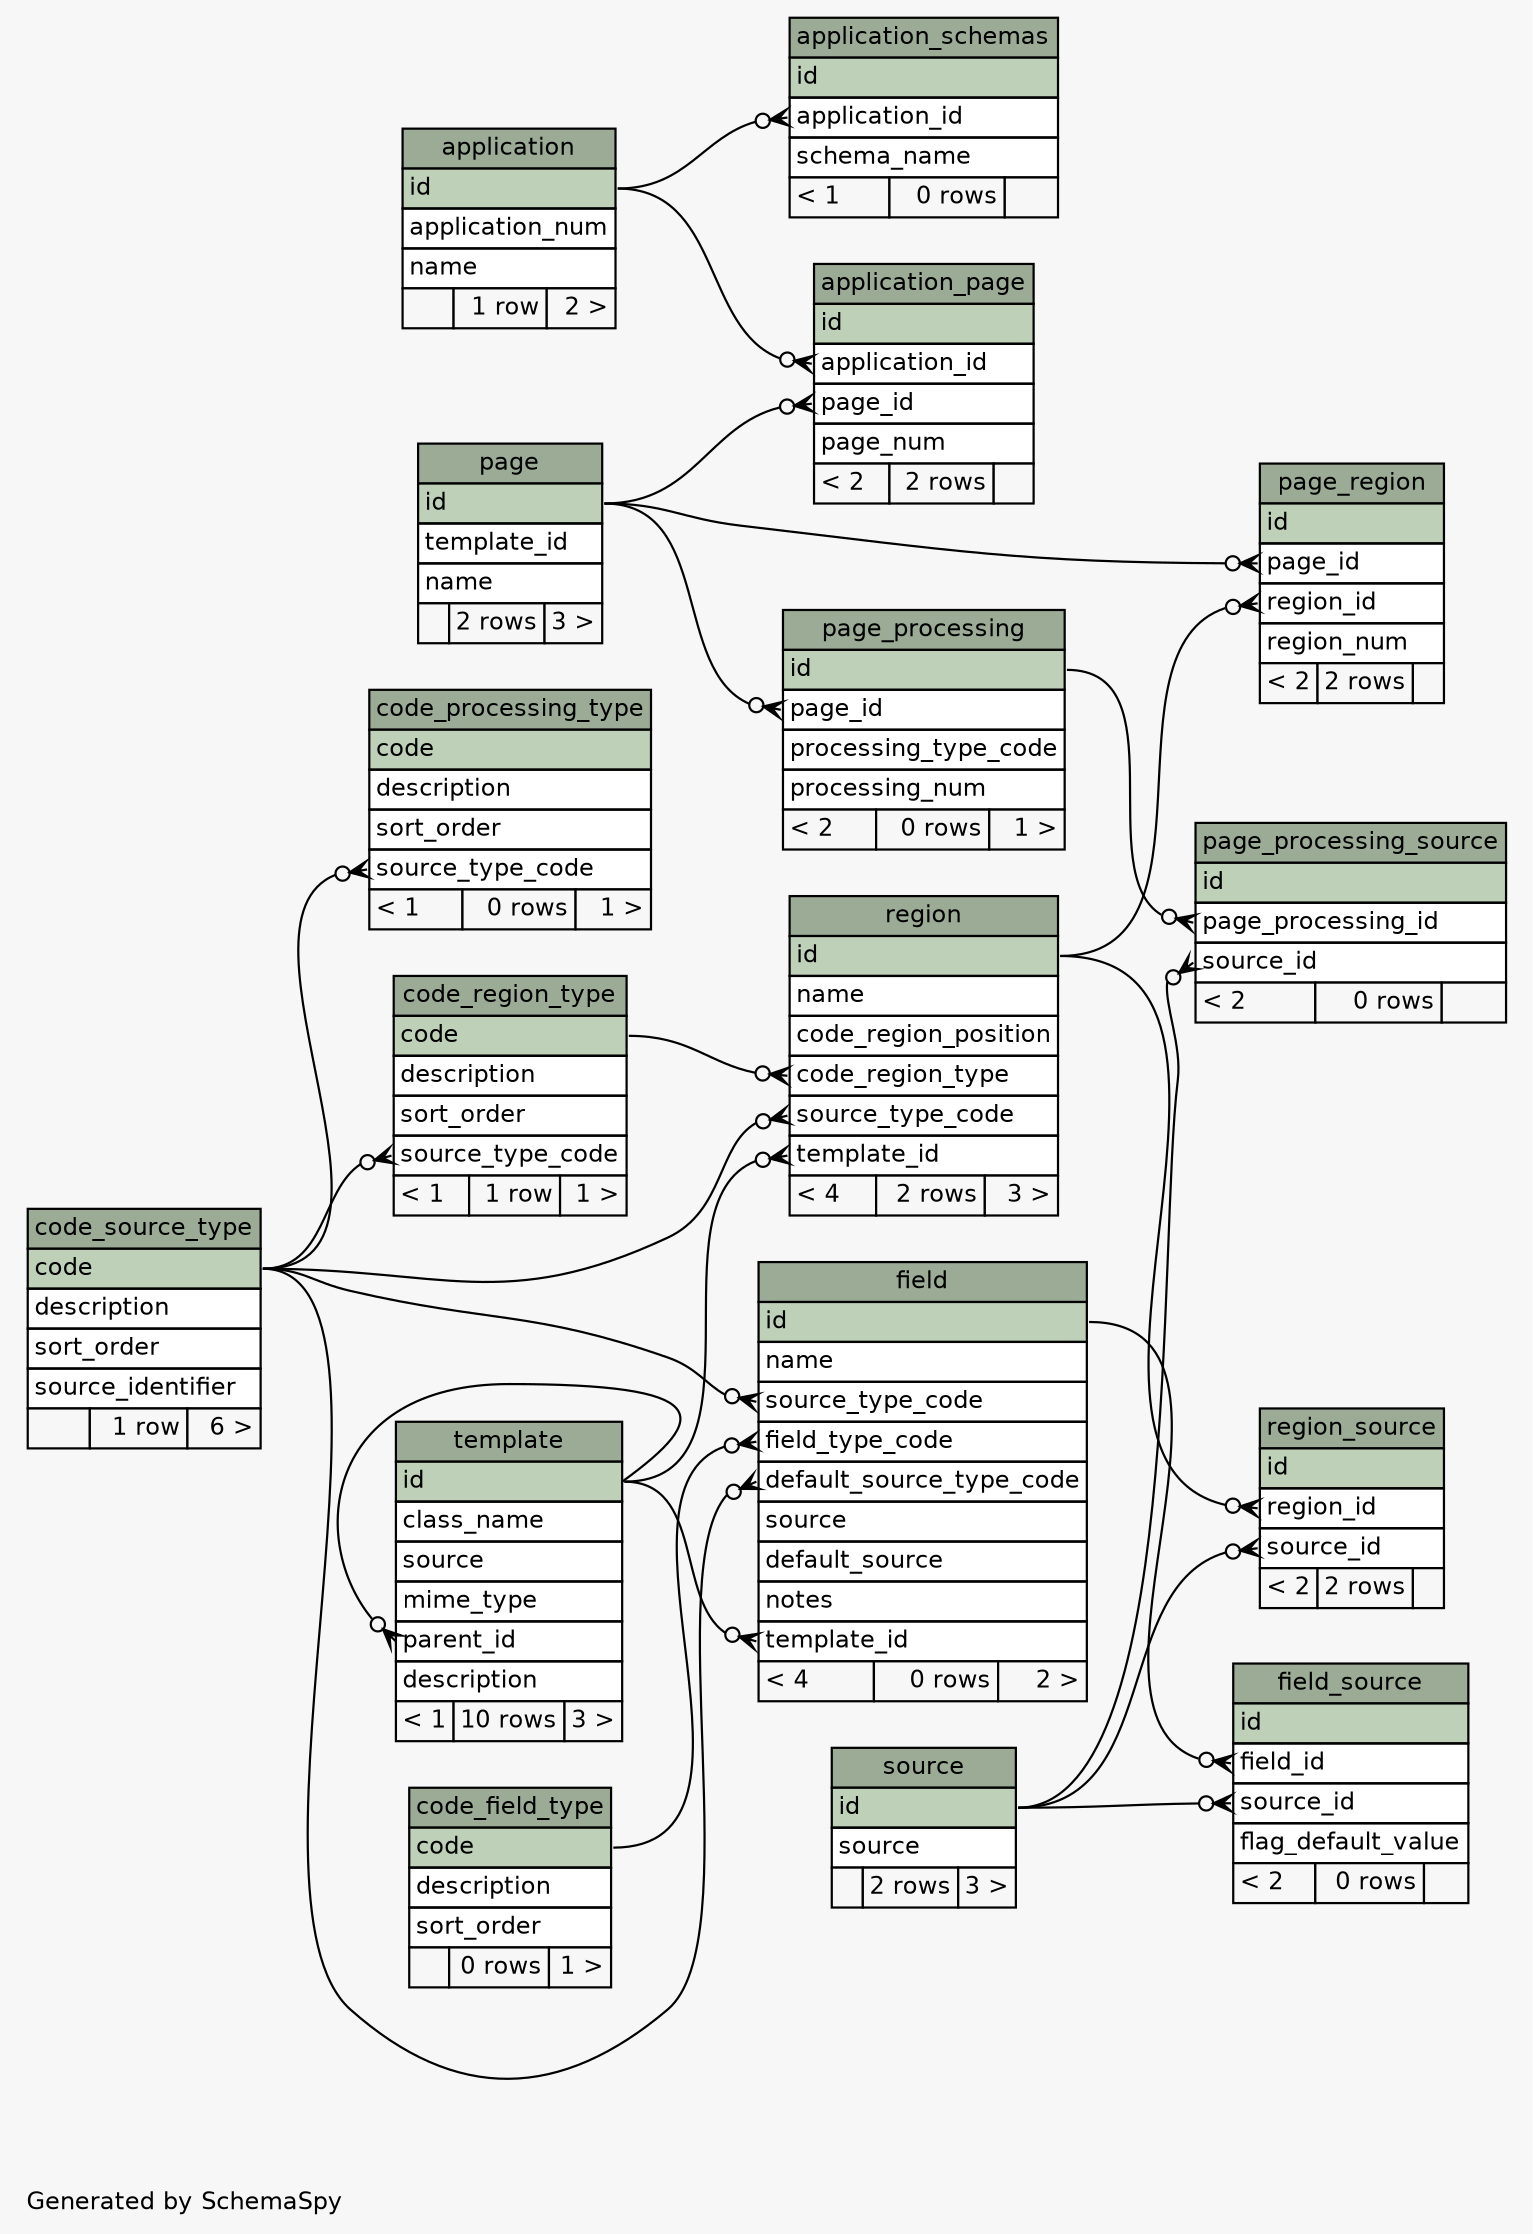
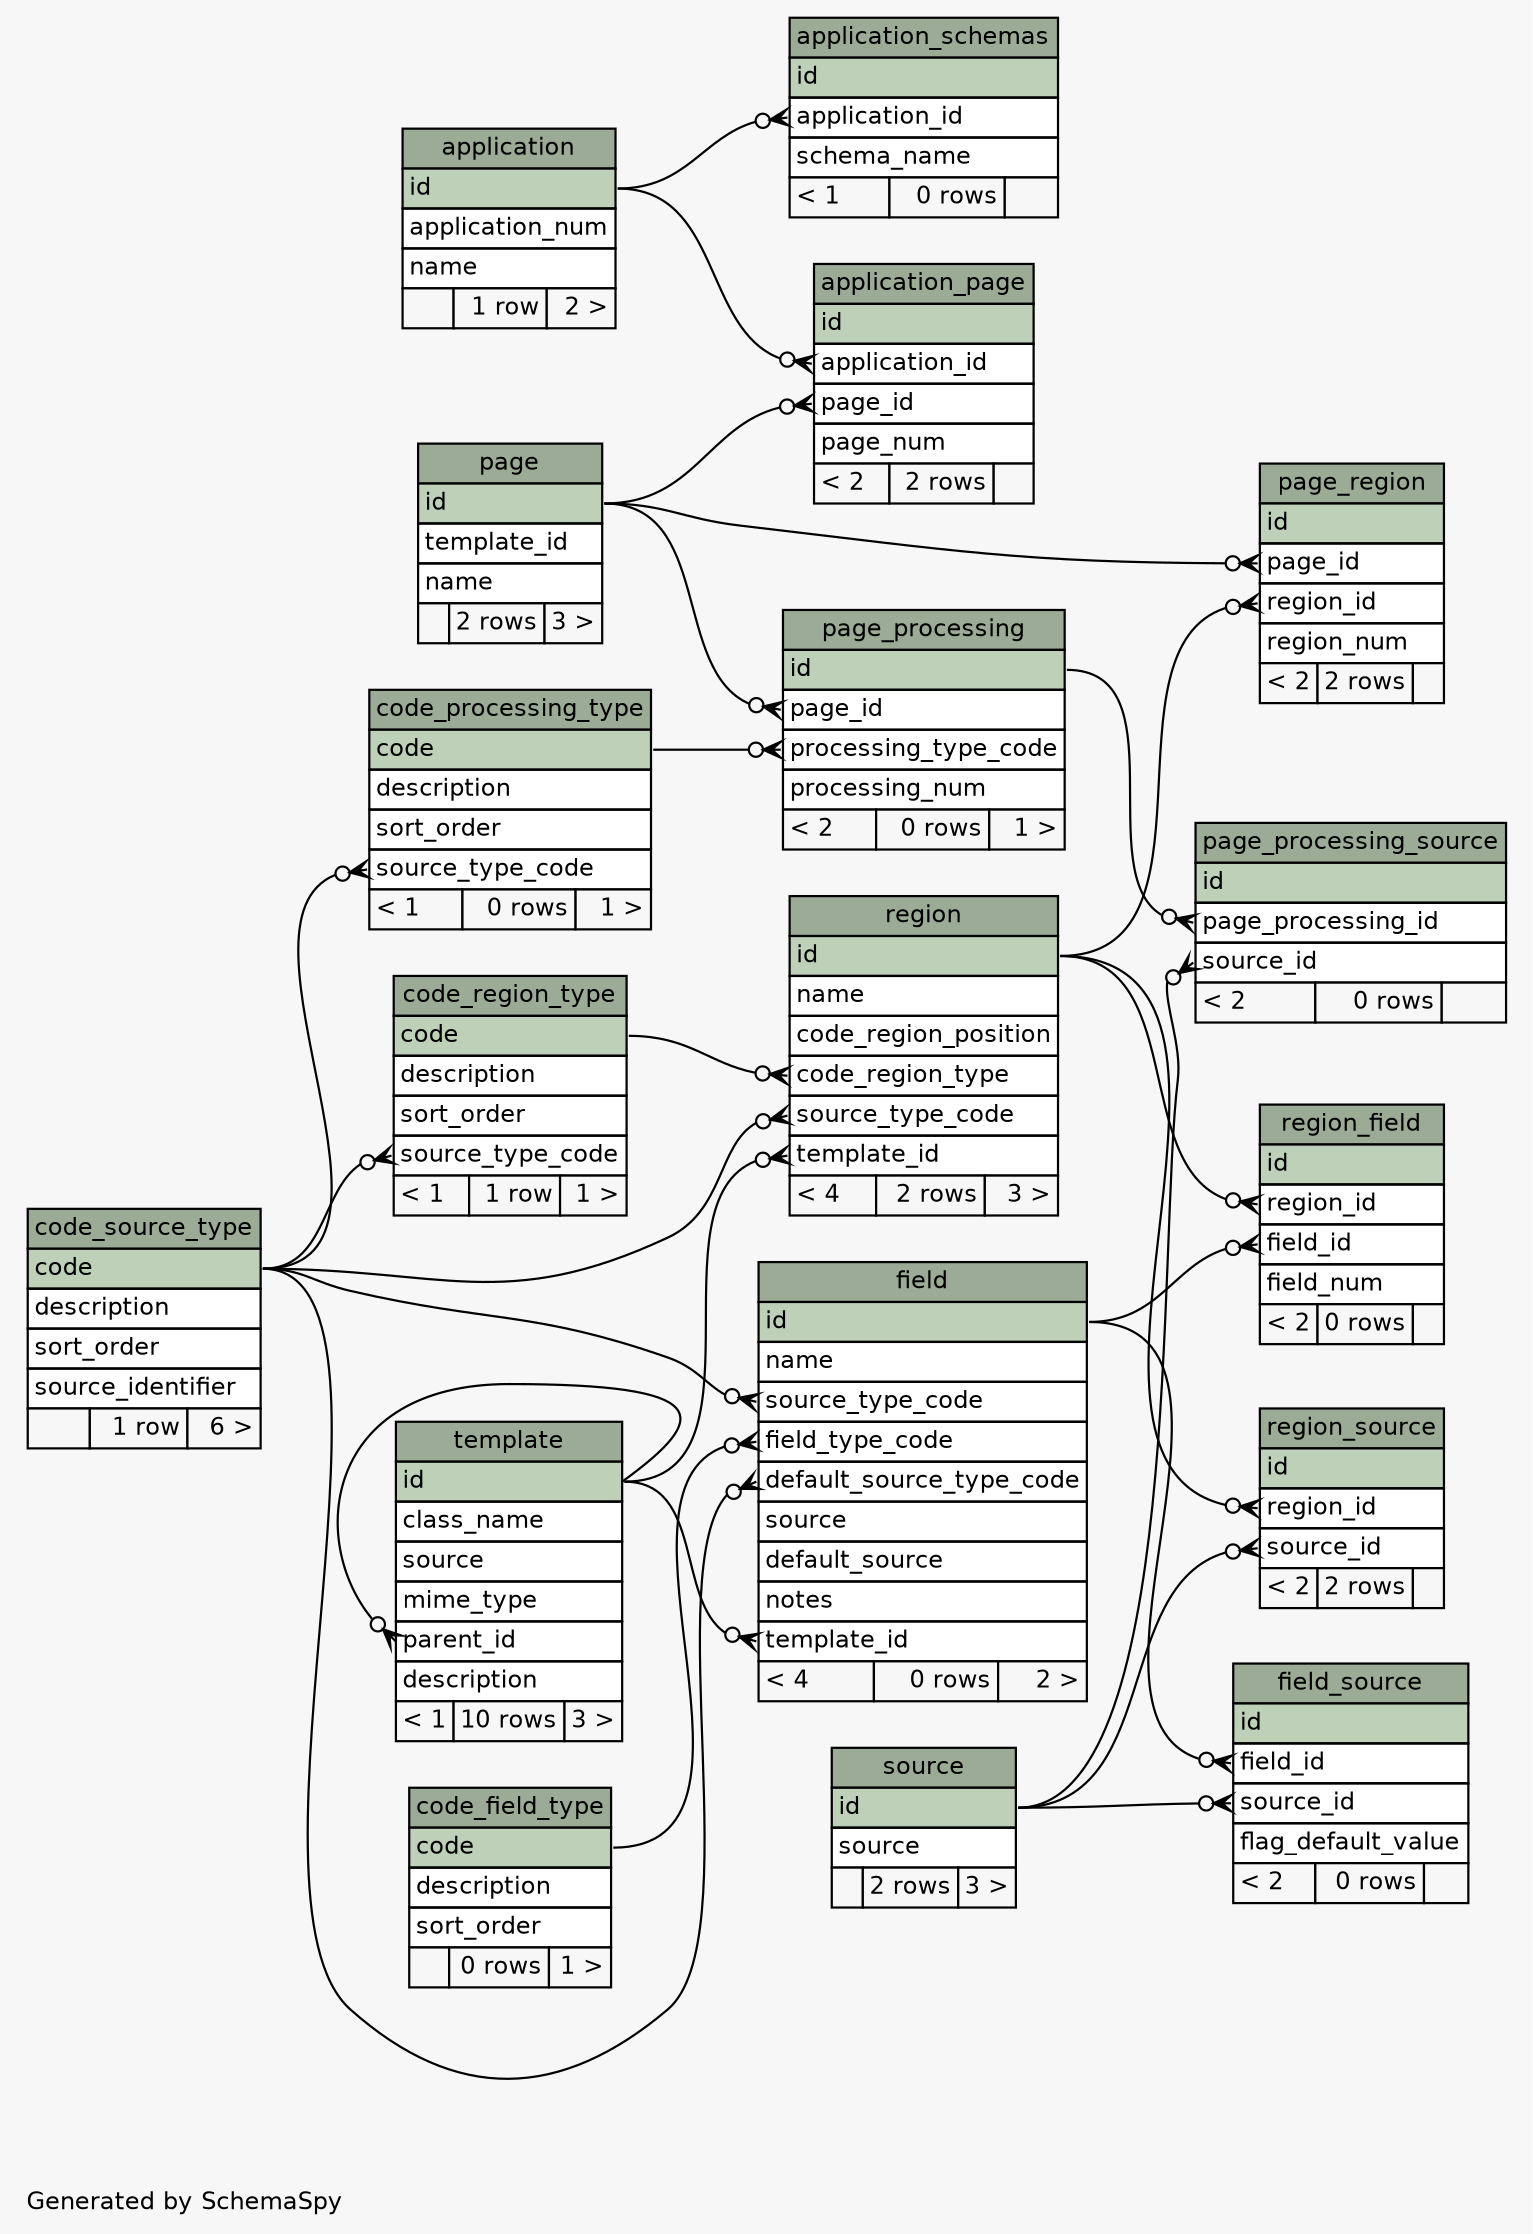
edge "code_processing_type" -> "page_processing": added
node "region_field": added
